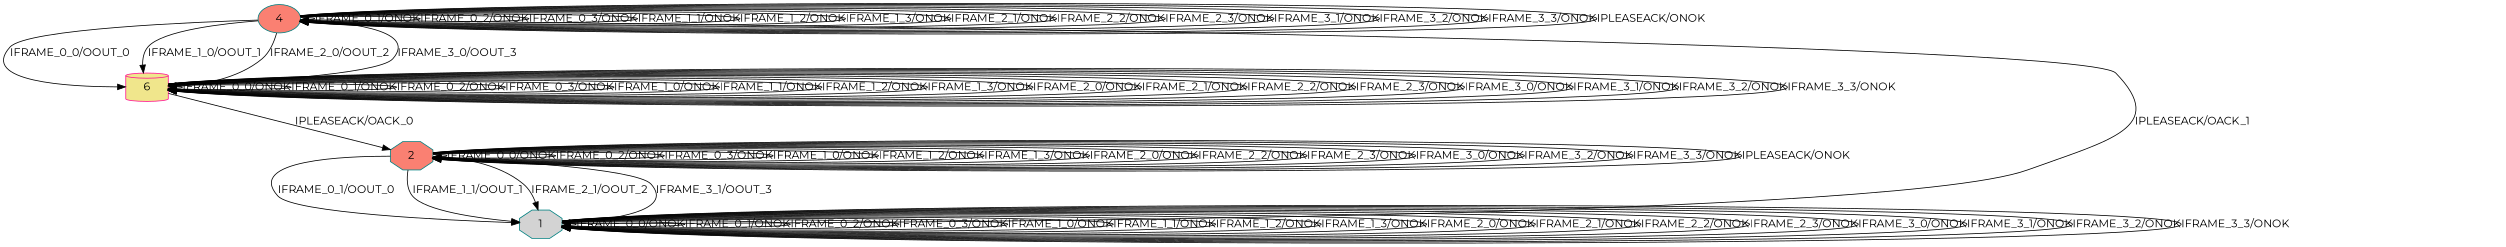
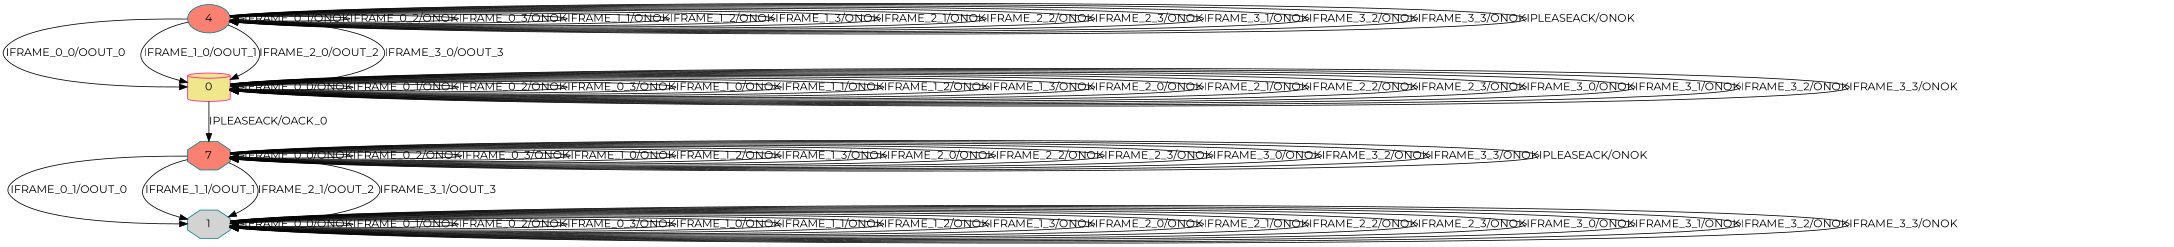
edge "1" -> "4": removed, label "IPLEASEACK/OACK_1"
node "6": label "6" -> "0"
node "2": label "2" -> "7"
